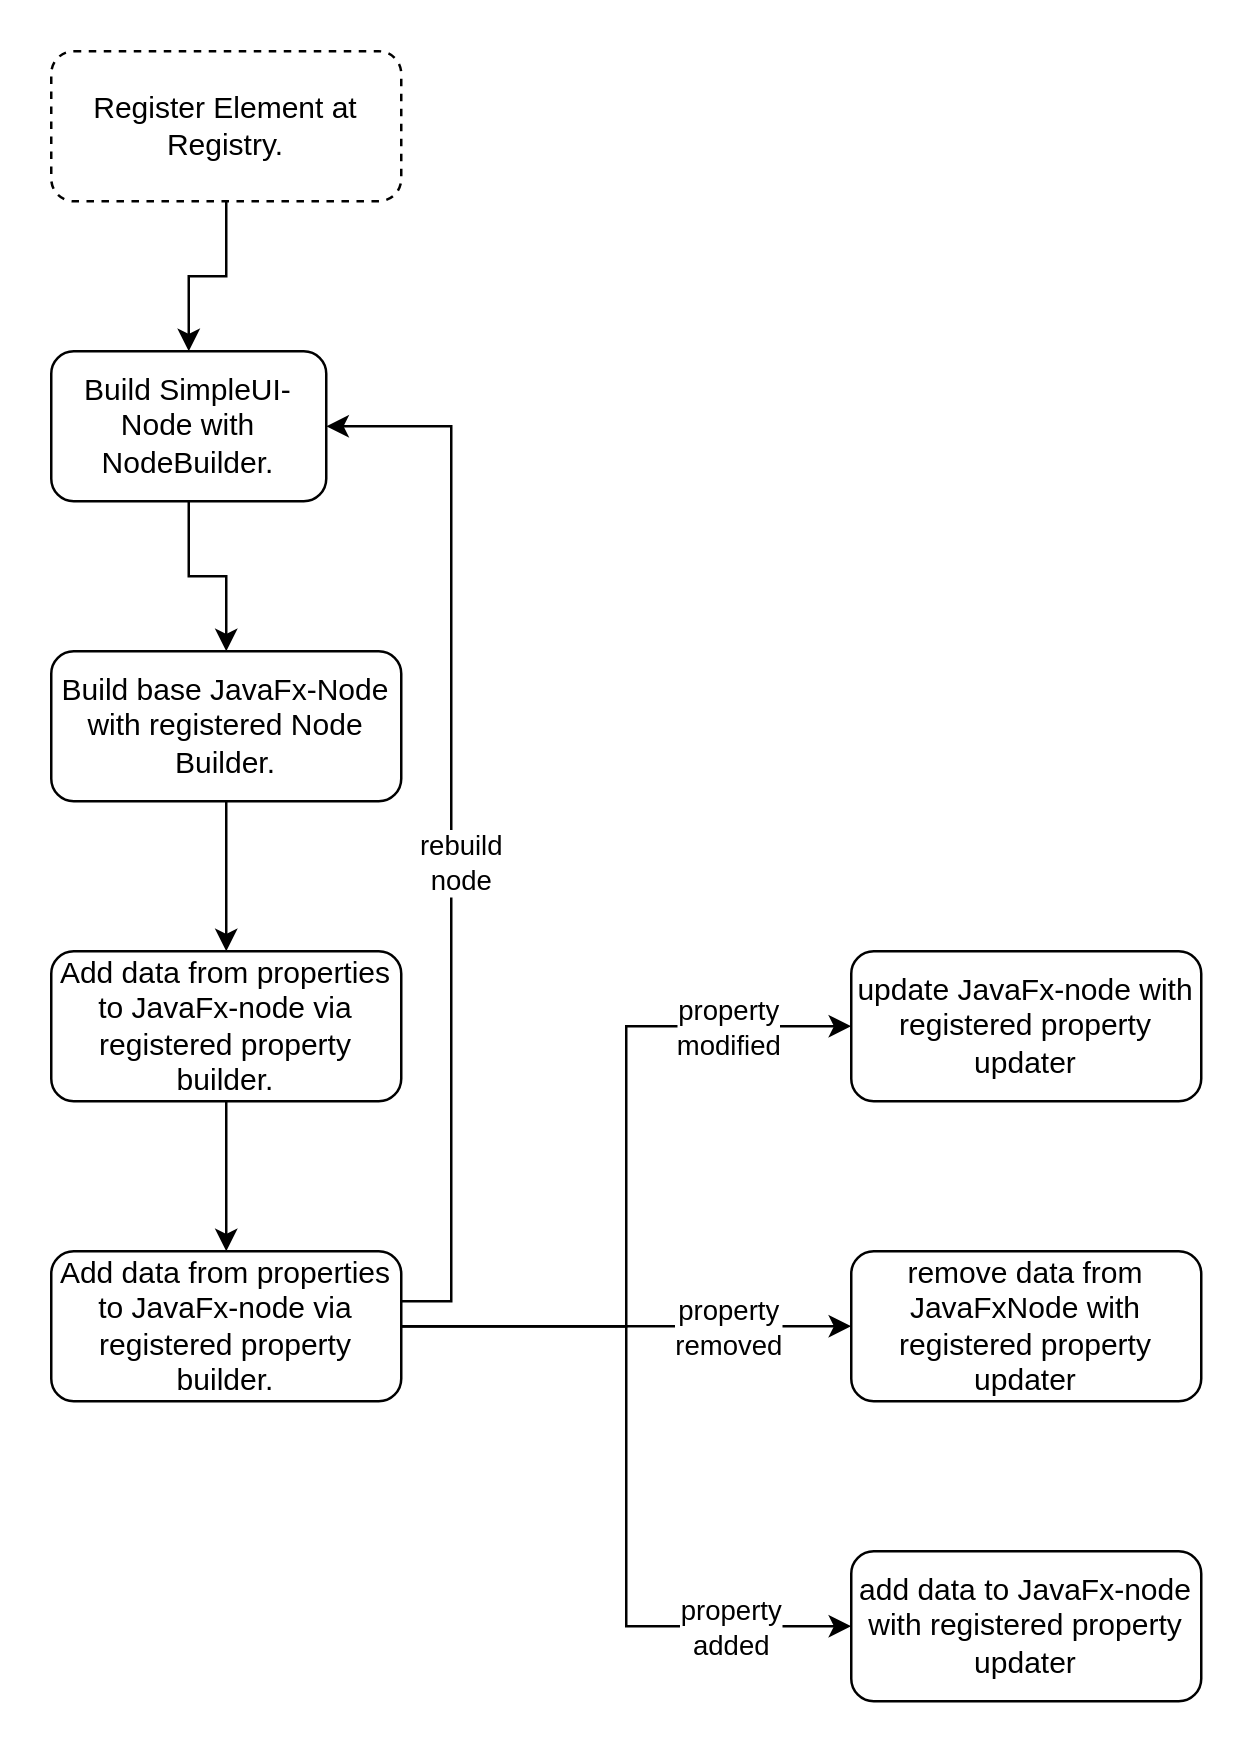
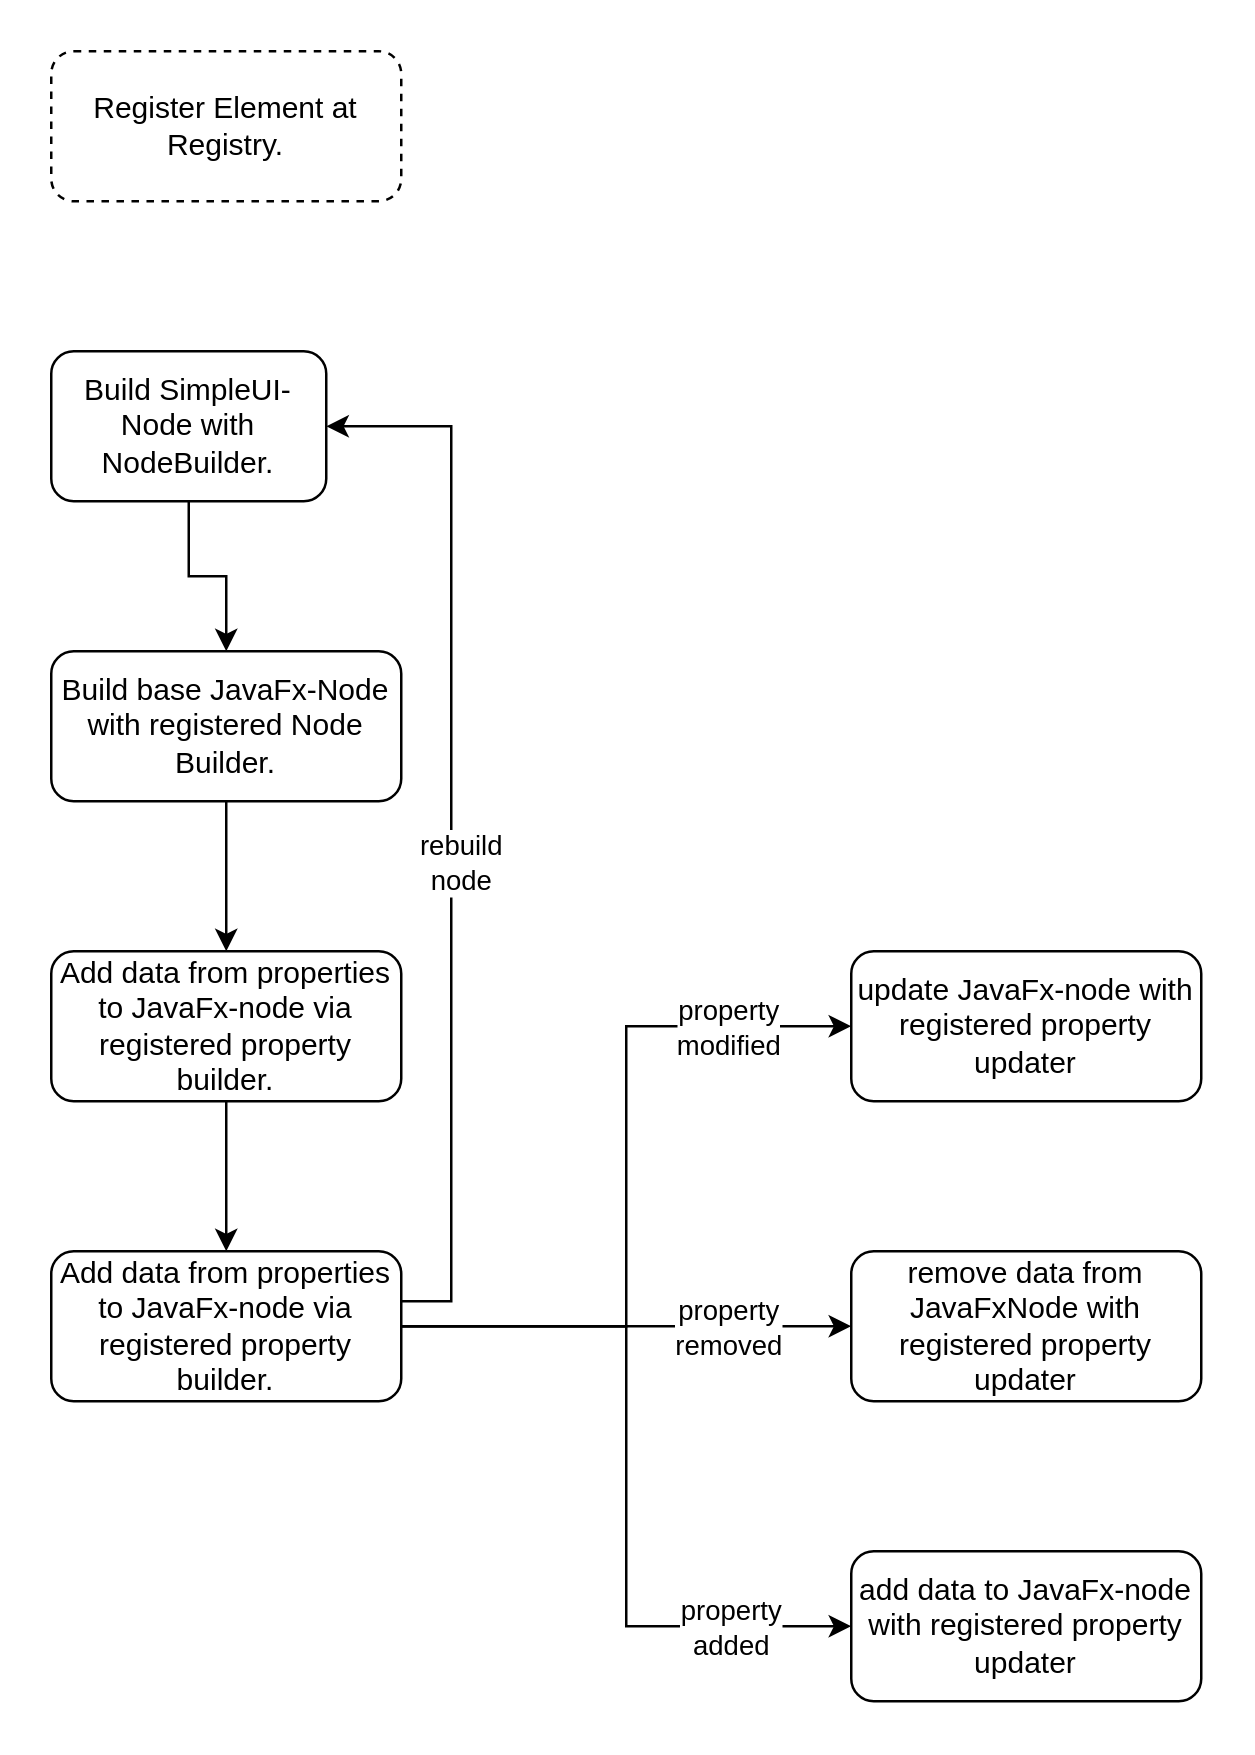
edge "Register Element at Registry." -> "Build SimpleUI-Node with NodeBuilder.": removed
